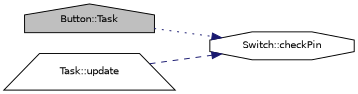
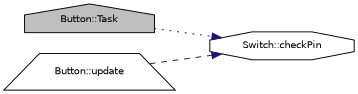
node "Task::update": label "Task::update" -> "Button::update"
